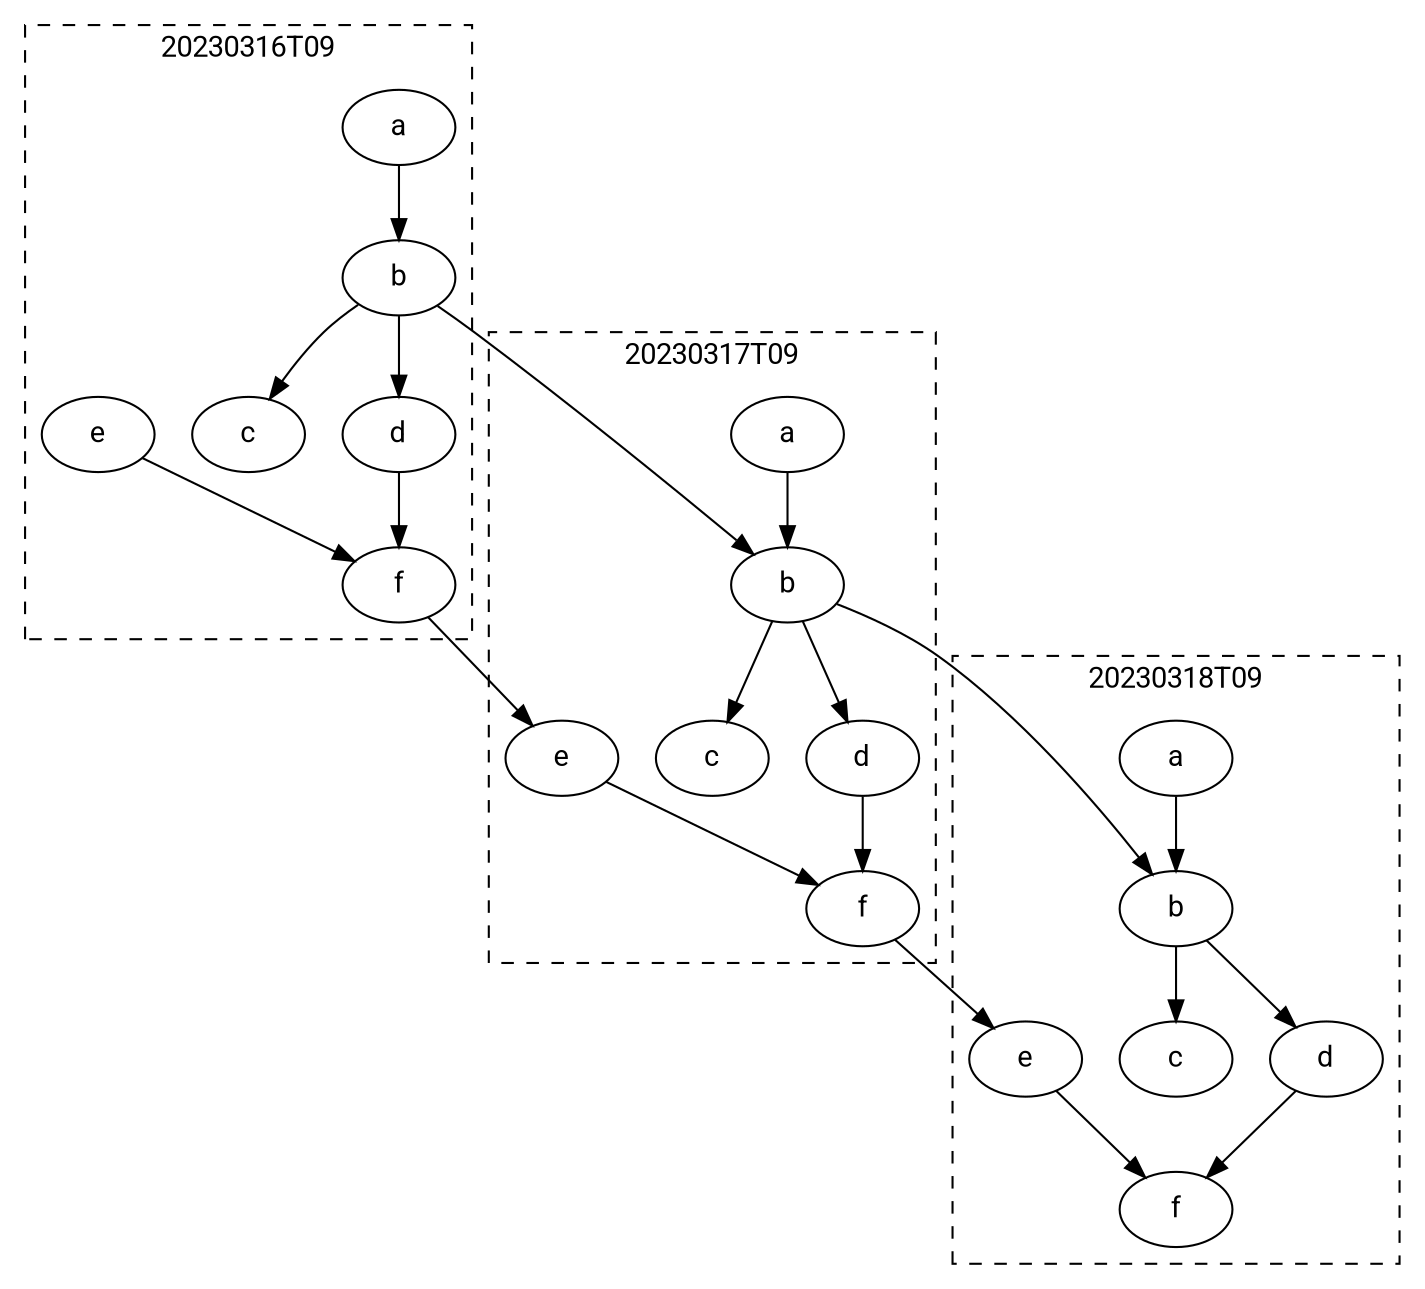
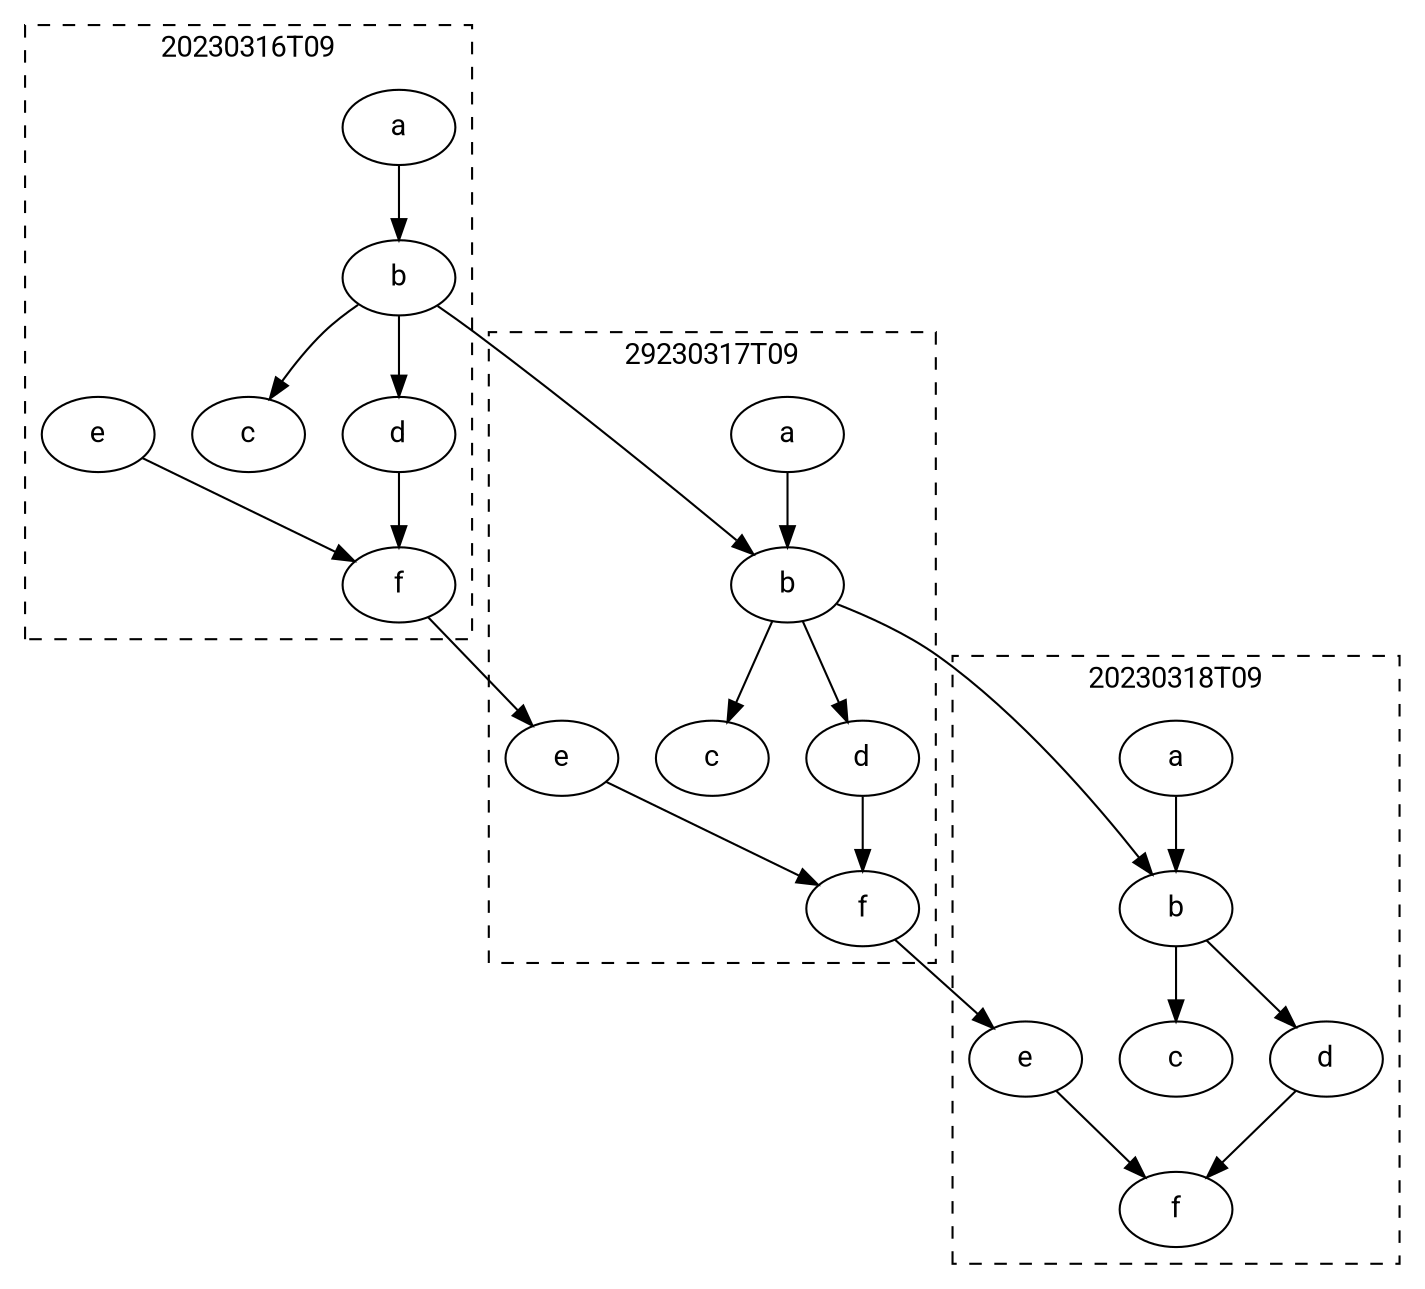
cluster "20230317T09": label "20230317T09" -> "29230317T09"
